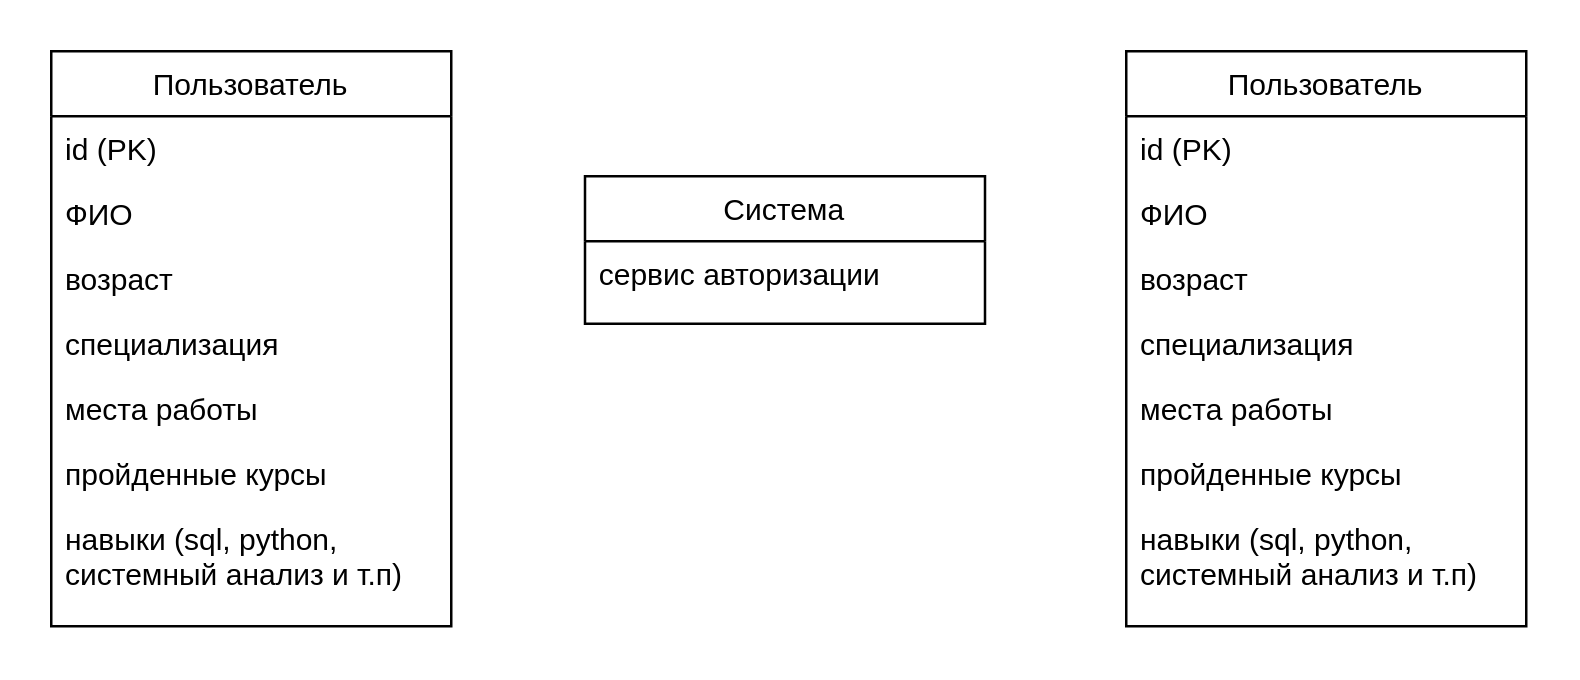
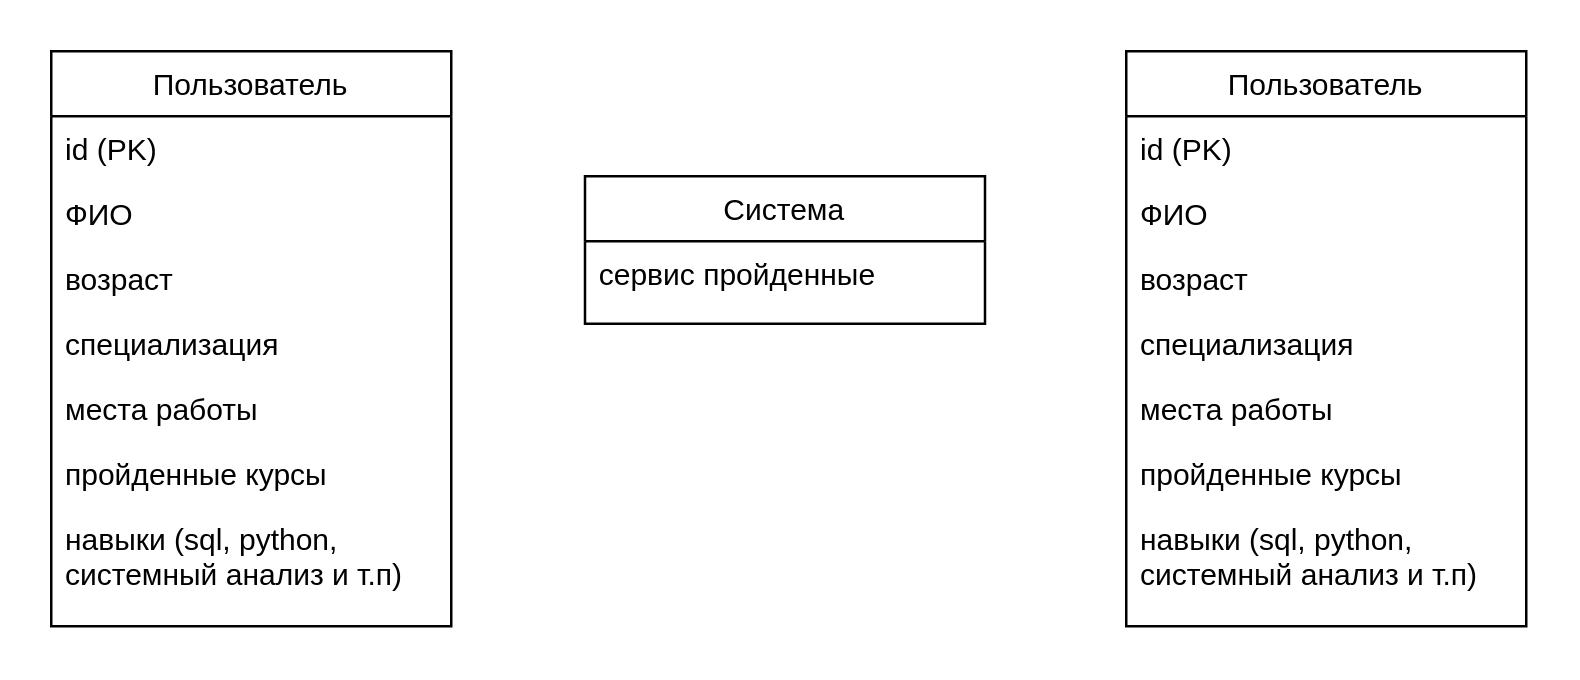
node "сервис авторизации": label "сервис авторизации" -> "сервис пройденные"
